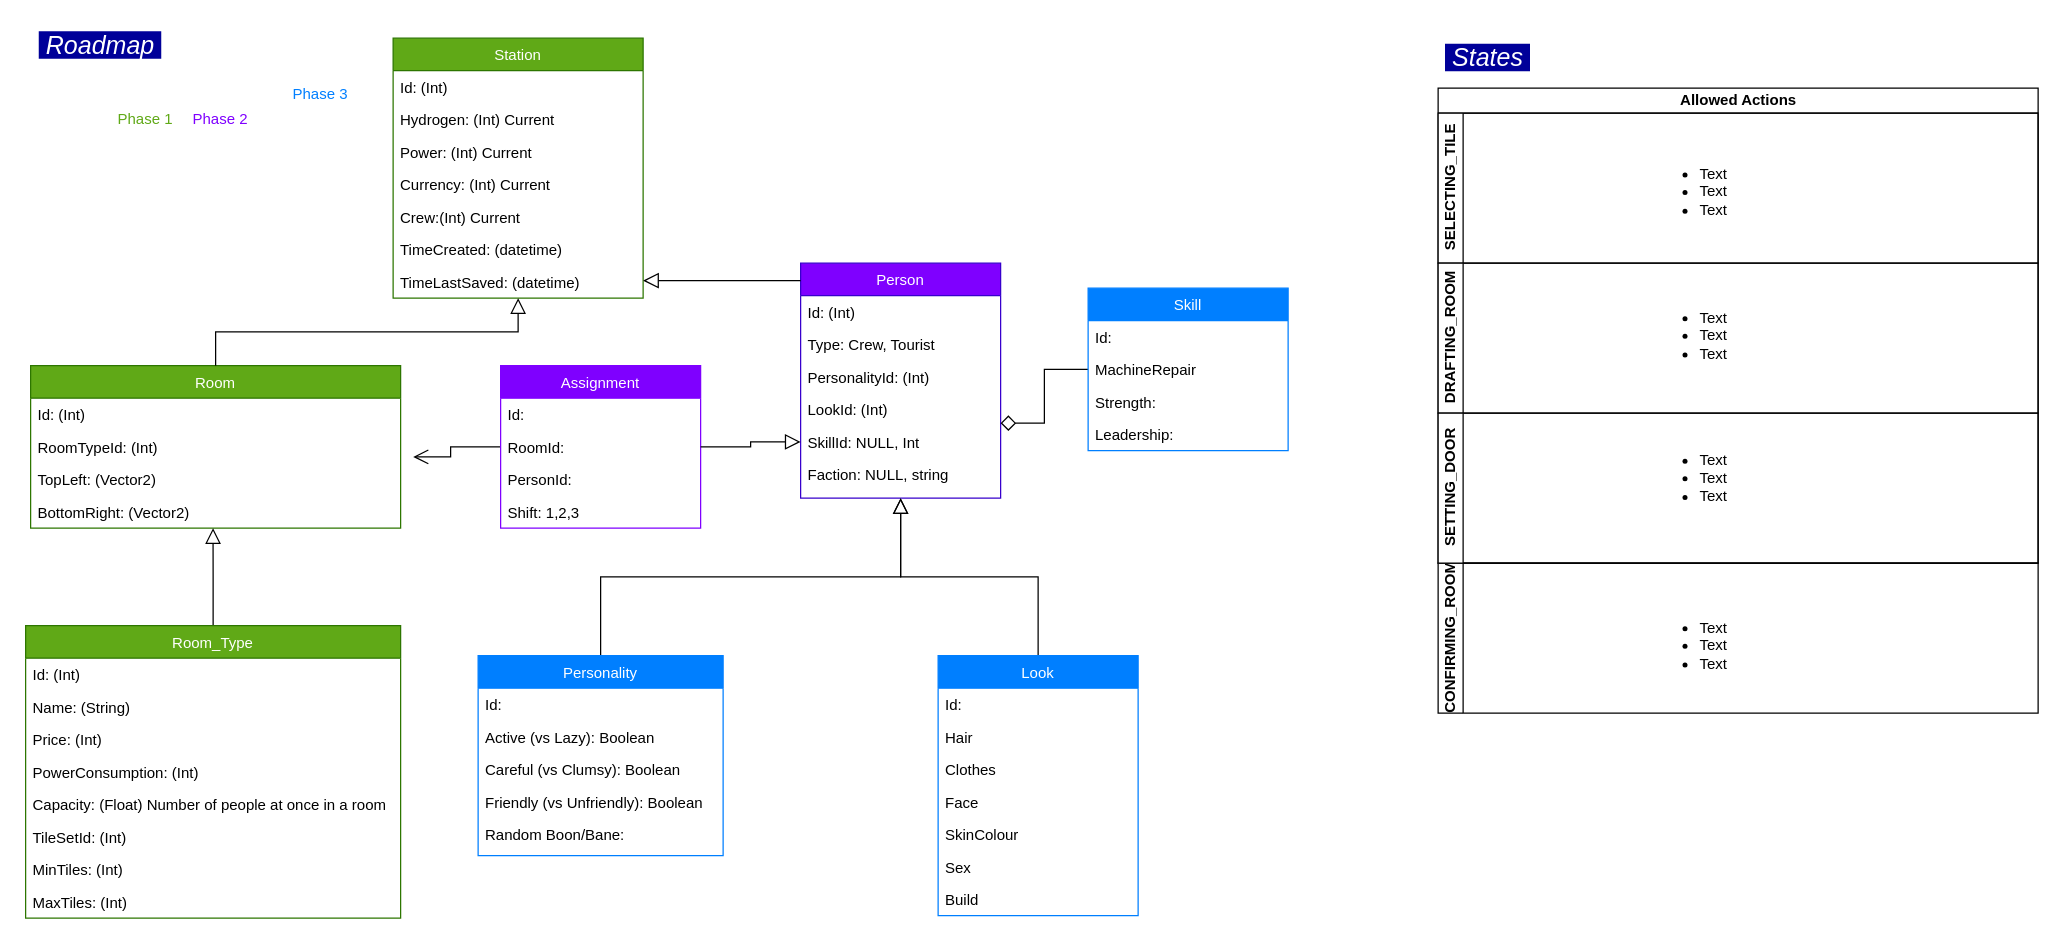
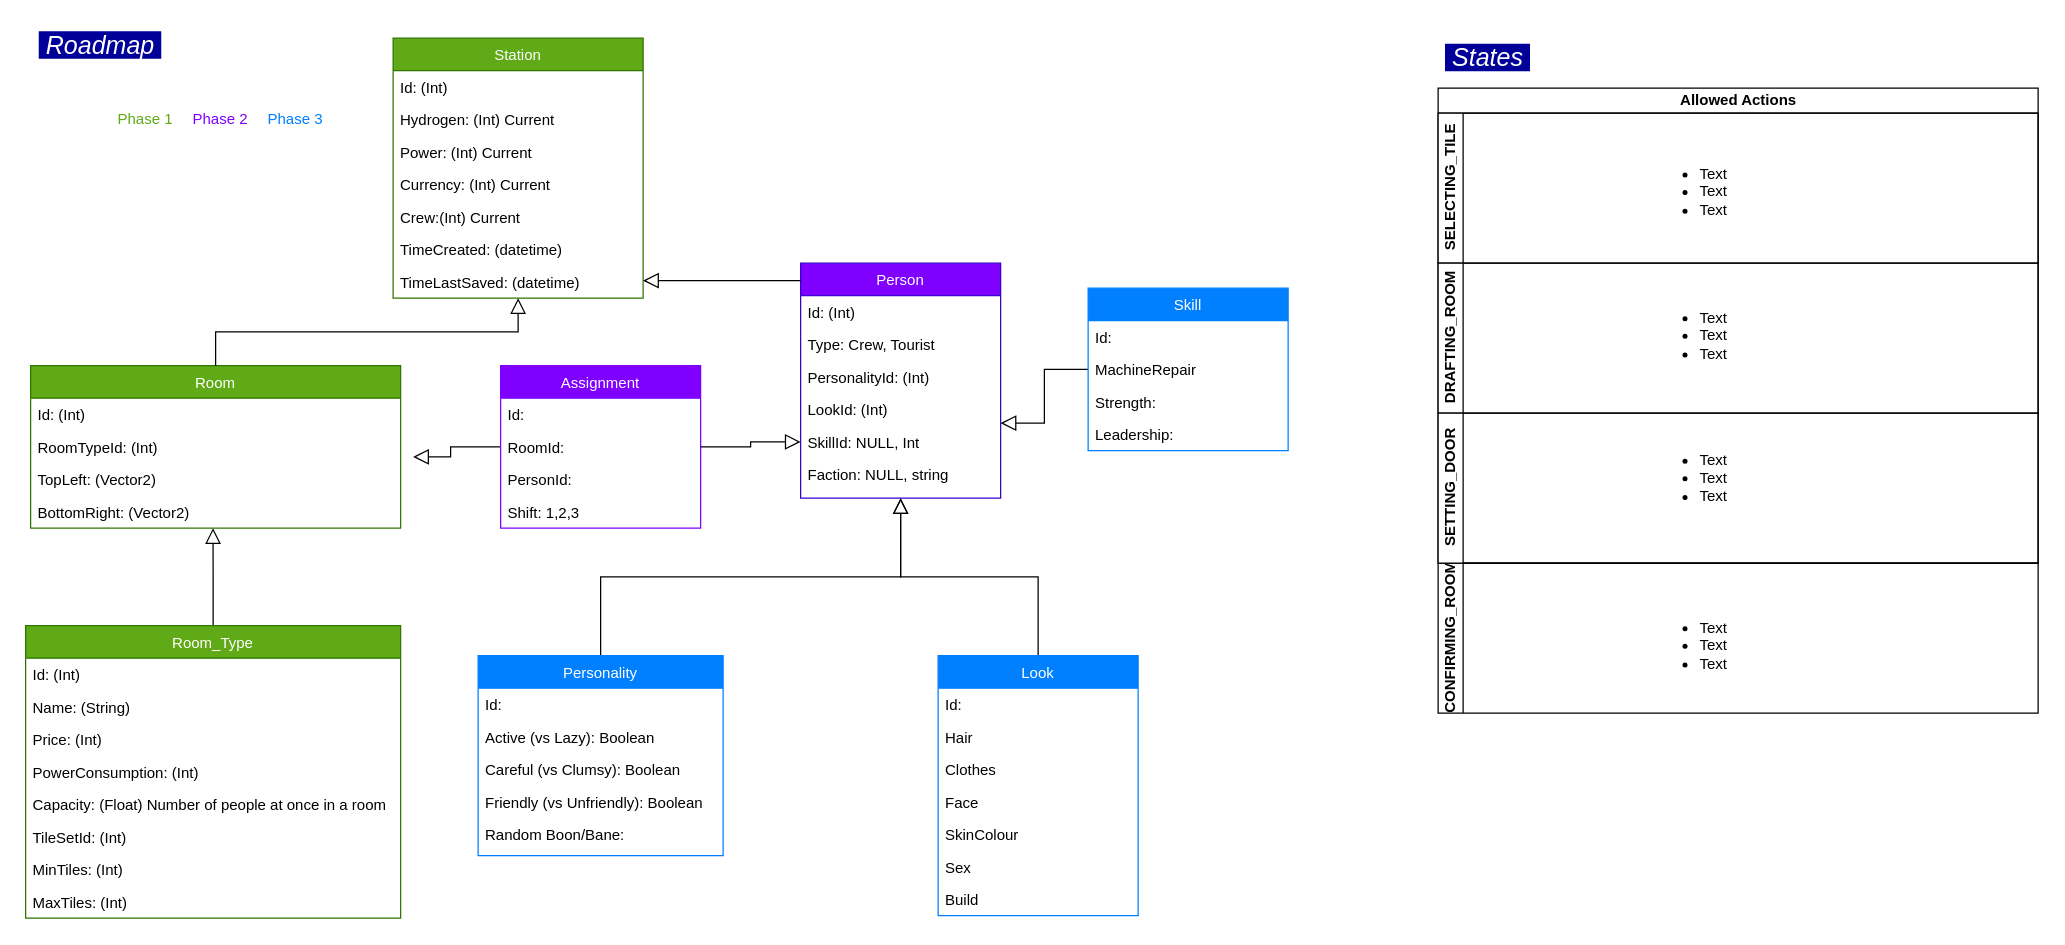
node "Phase 3": moved (321, 94) -> (296, 119)
edge "Skill" -> "LookId: (Int)": arrowhead diamond -> block
edge "Assignment" -> "RoomTypeId: (Int)": arrowhead open -> block
